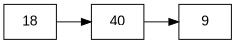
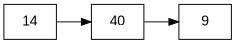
node "18": label "18" -> "14"
